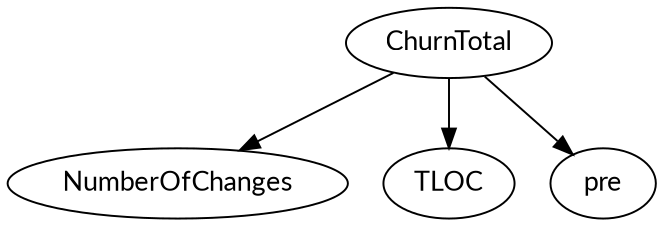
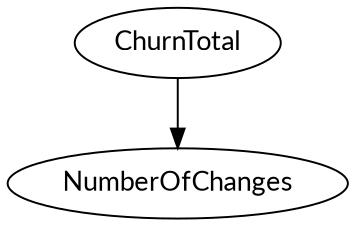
node "TLOC": removed
node "pre": removed
